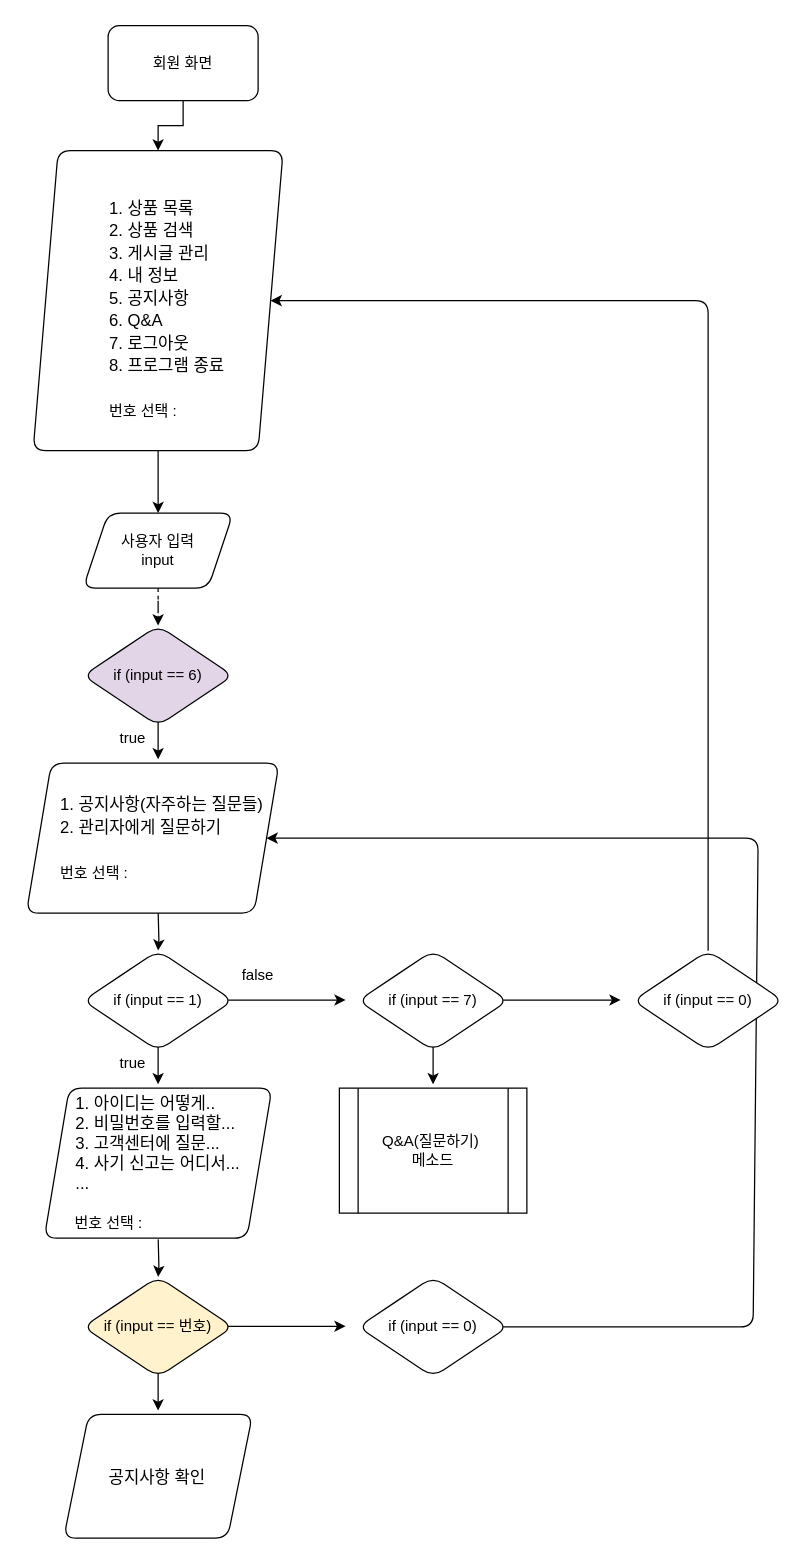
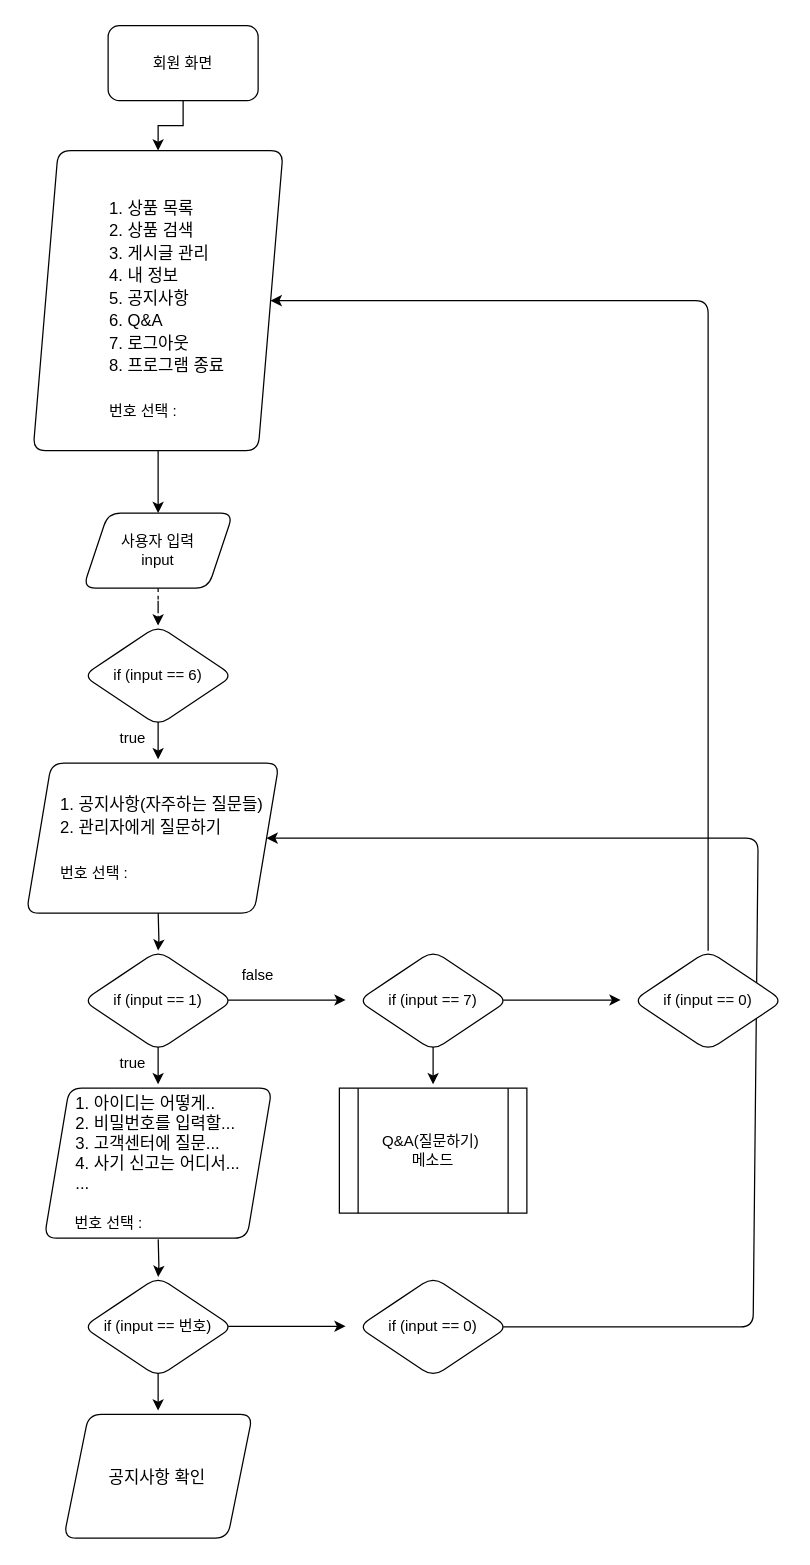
node "if (input == 6)": fillcolor #e1d5e7 -> #ffffff
node "if (input == 번호)": fillcolor #fff2cc -> #ffffff
